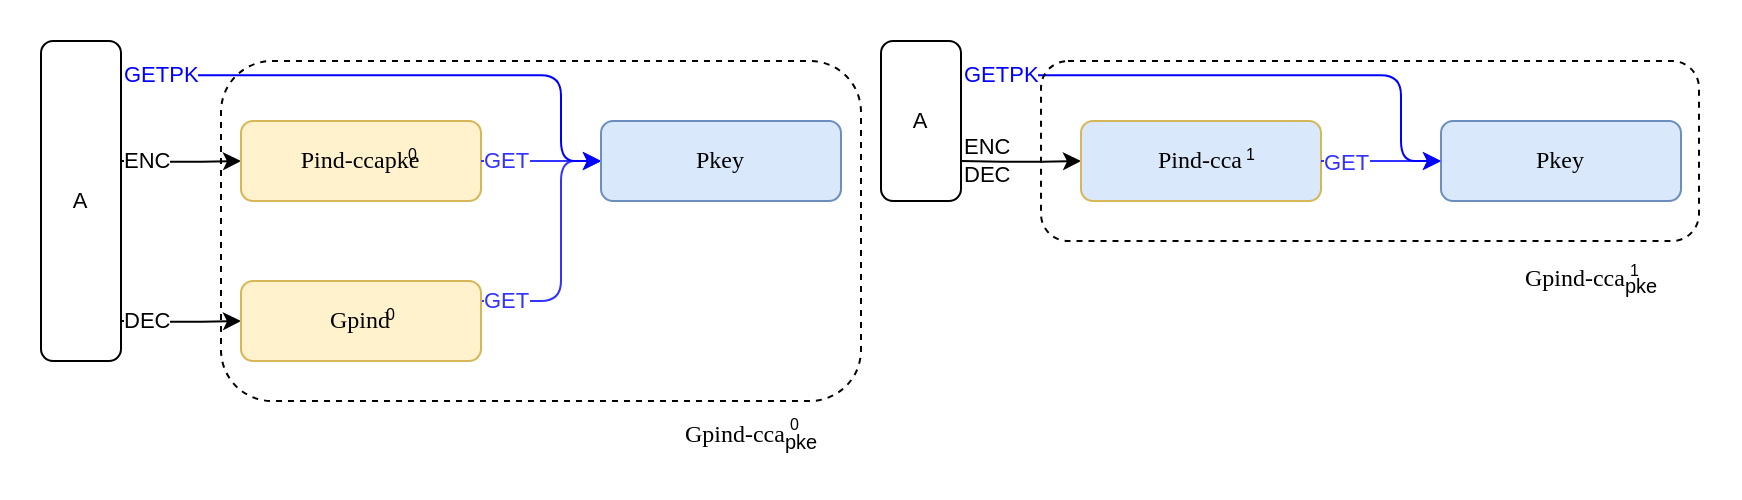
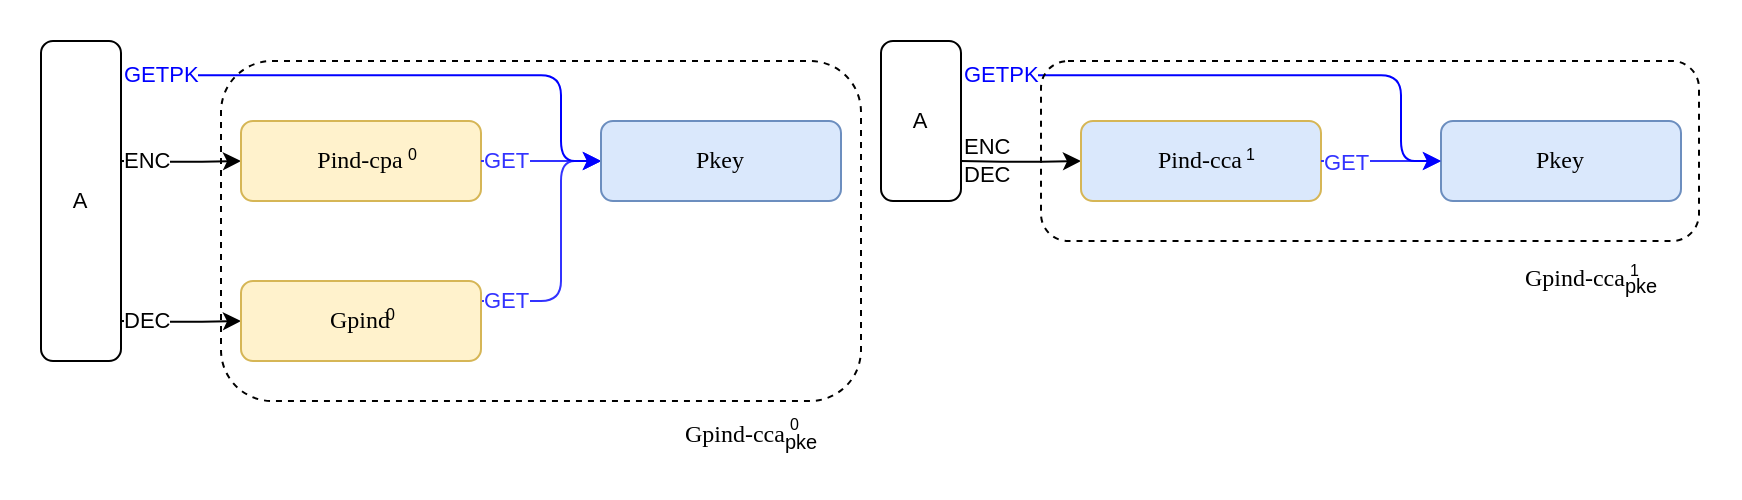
node "Pind-ccapke": label "Pind-ccapke" -> "Pind-cpa"
